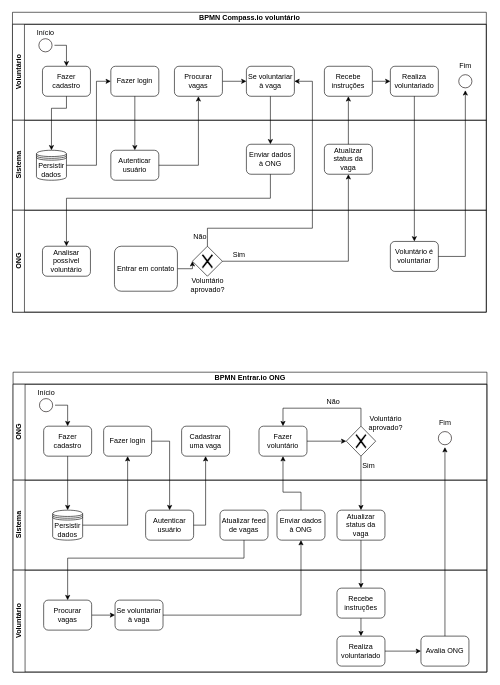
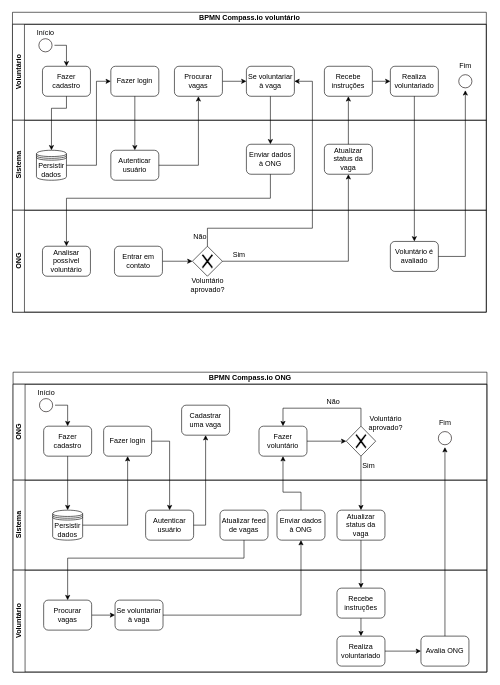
node "Voluntário é voluntariar": label "Voluntário é voluntariar" -> "Voluntário é avaliado"
node "Entrar em contato": size 63x45 -> 48x30
node "BPMN Entrar.io ONG": label "BPMN Entrar.io ONG" -> "BPMN Compass.io ONG"
node "Cadastrar uma vaga": moved (206, 441) -> (206, 420)
